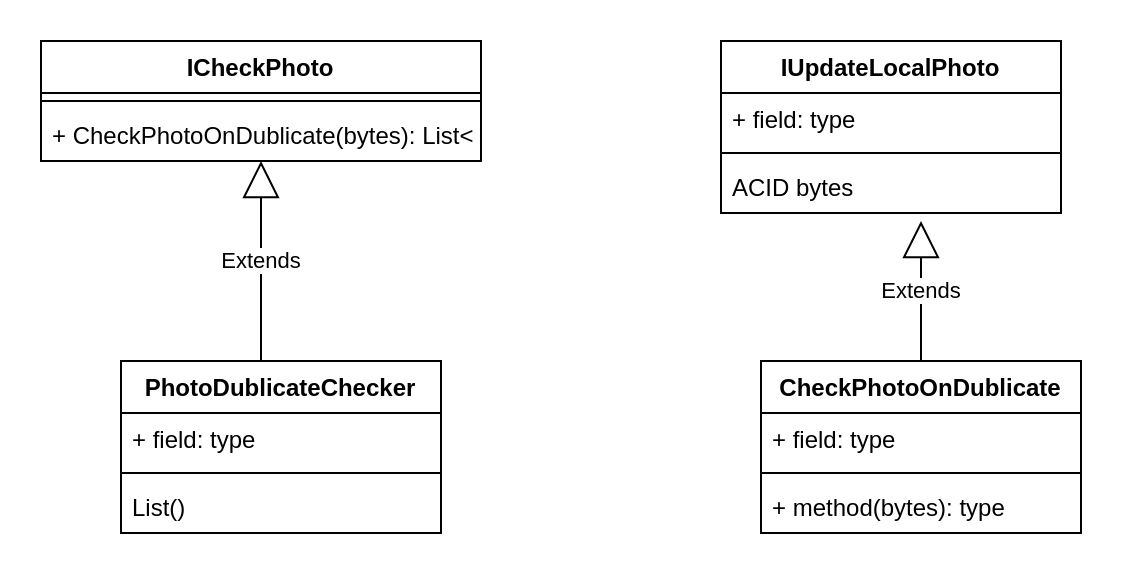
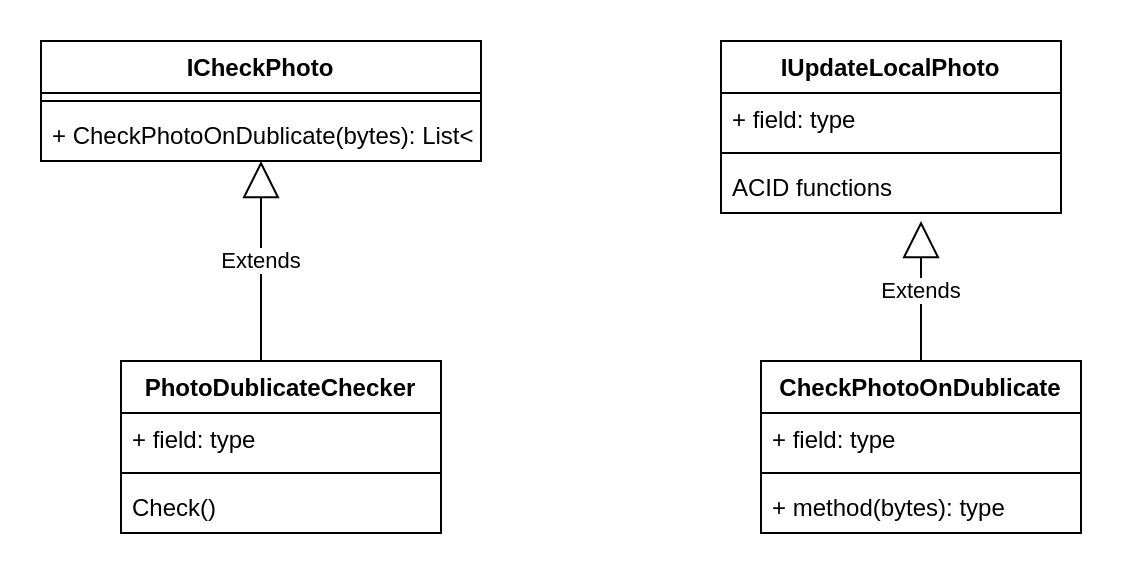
node "ACID bytes": label "ACID bytes" -> "ACID functions"
node "List()": label "List()" -> "Check()"
